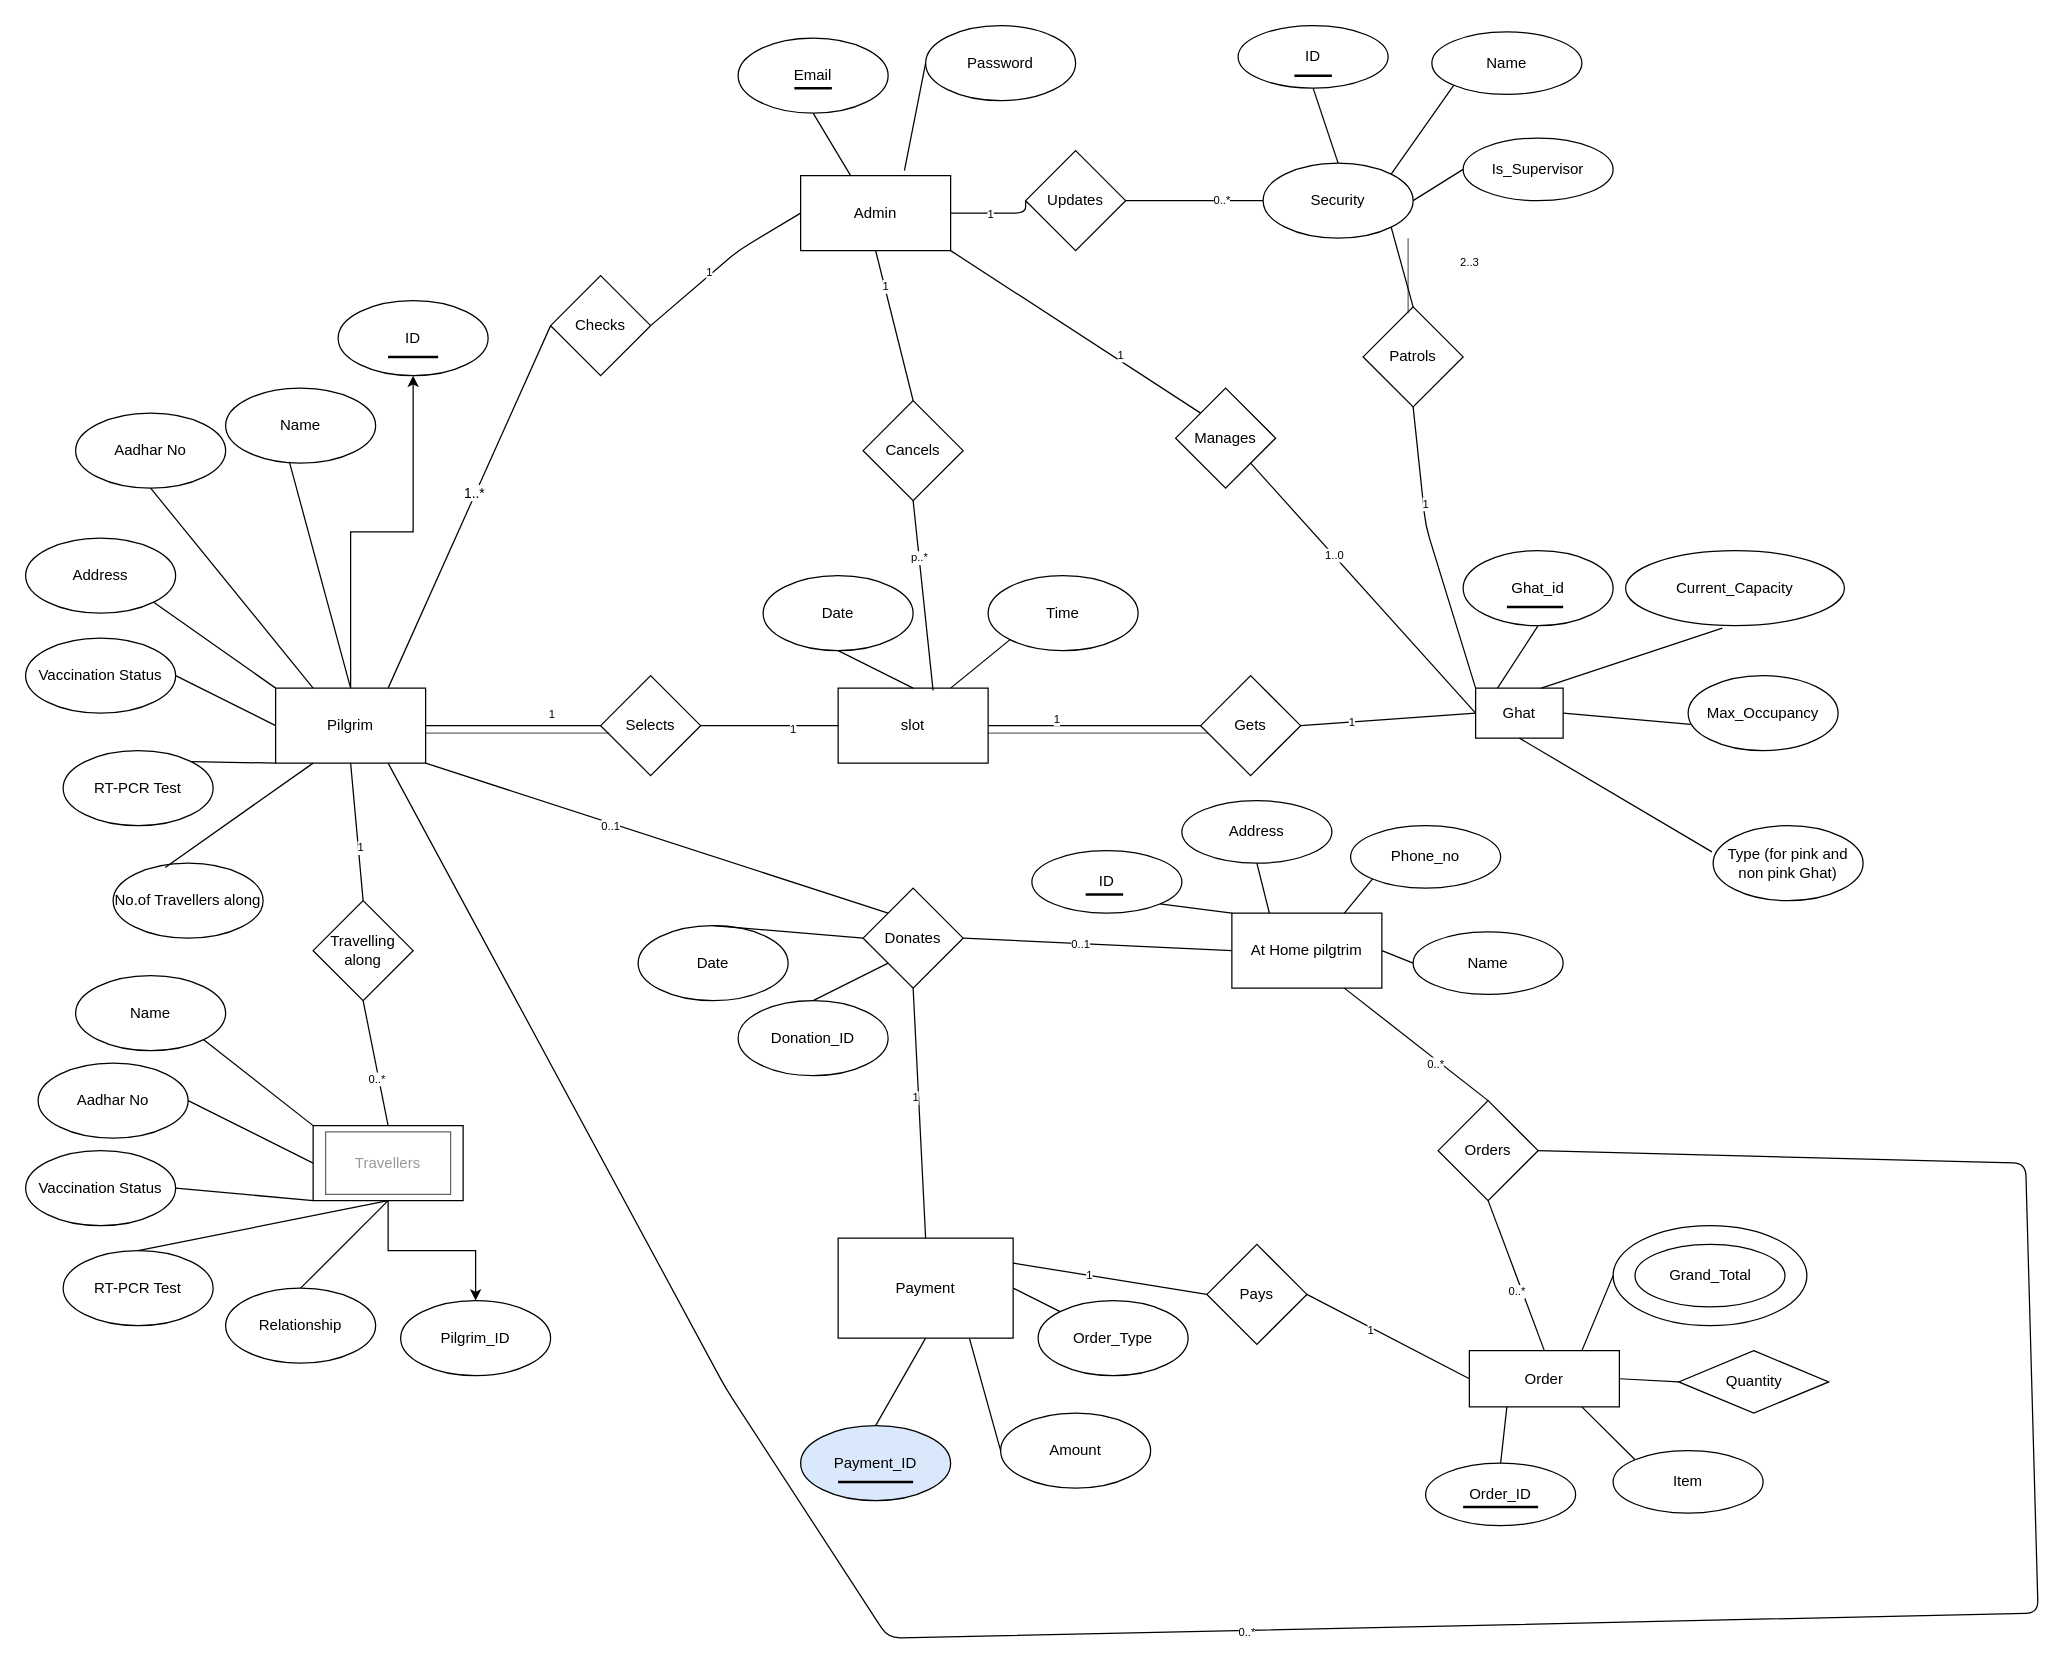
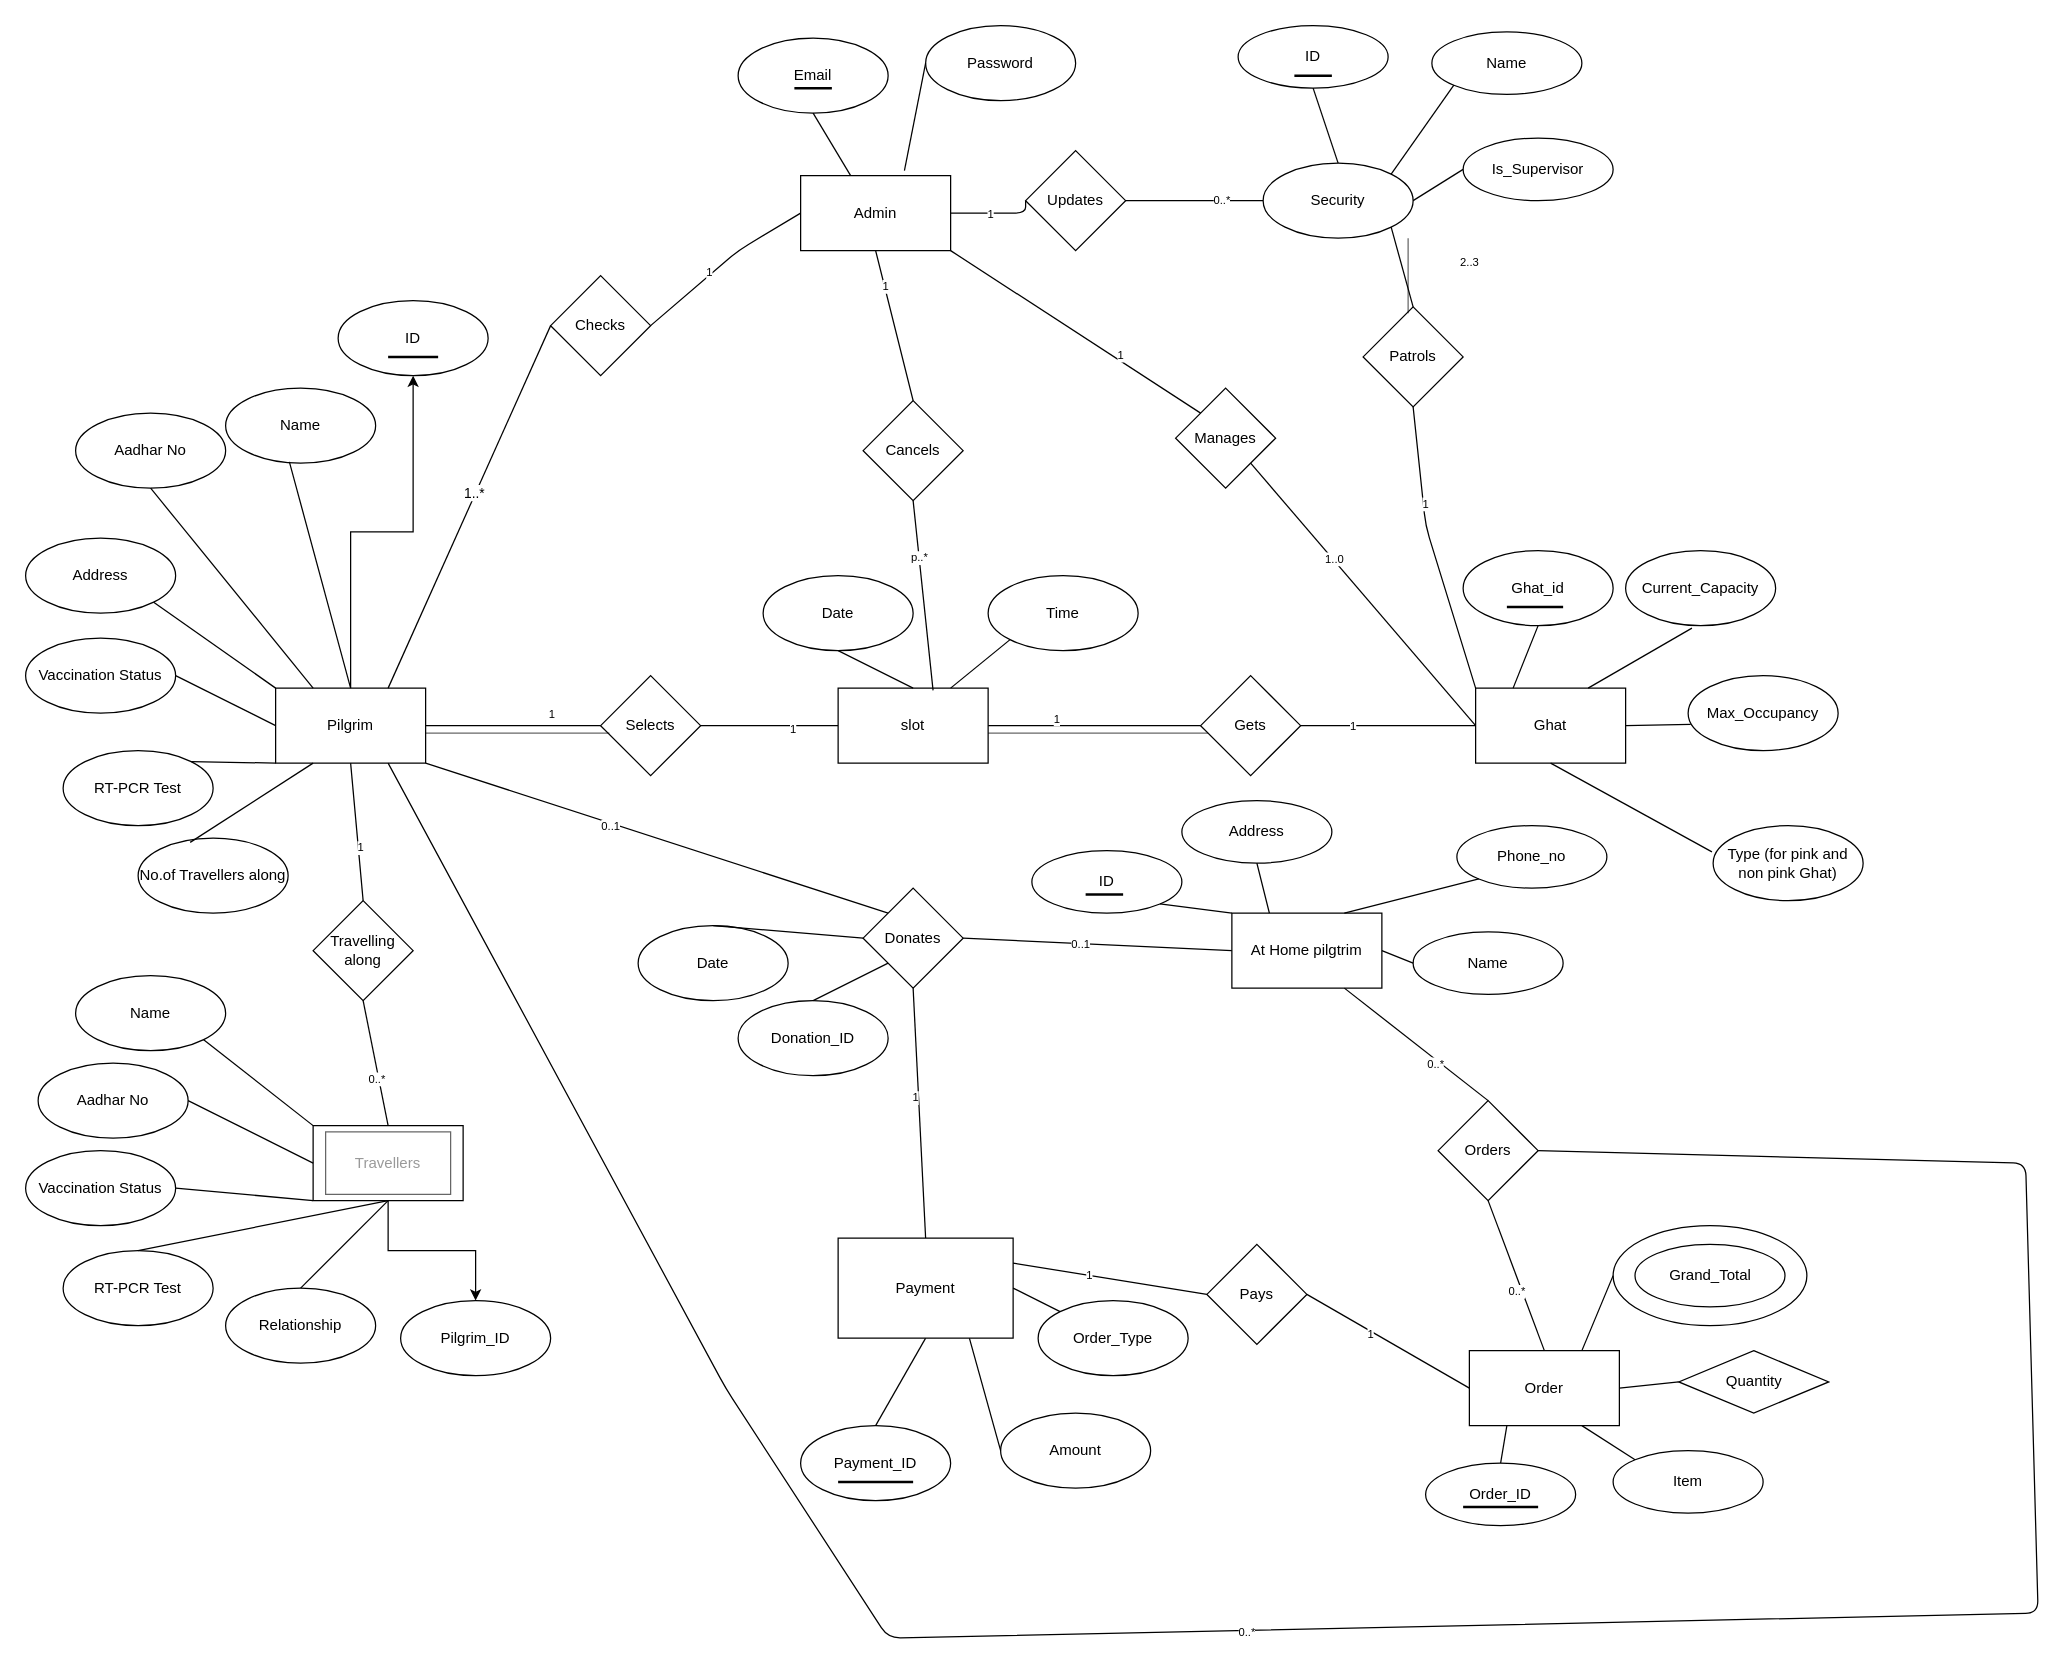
node "Current_Capacity": size 219x75 -> 150x75
node "Ghat": size 88x50 -> 150x75
node "Phone_no": moved (1426, 857) -> (1532, 857)
node "No.of Travellers along": moved (188, 901) -> (213, 876)
node "Order": size 150x56 -> 150x75
node "Payment_ID": fillcolor #dae8fc -> #ffffff
